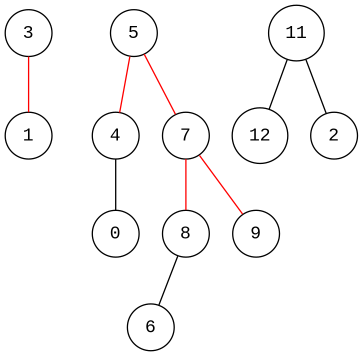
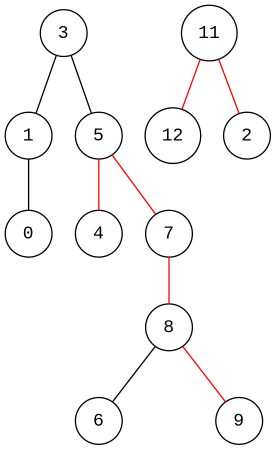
edge "3" -- "1": color red -> black
edge "3" -- "5": added
edge "11" -- "12": color black -> red
edge "11" -- "2": color black -> red
edge "4" -- "0": now "1" -- "0"
edge "7" -- "9": now "8" -- "9"
